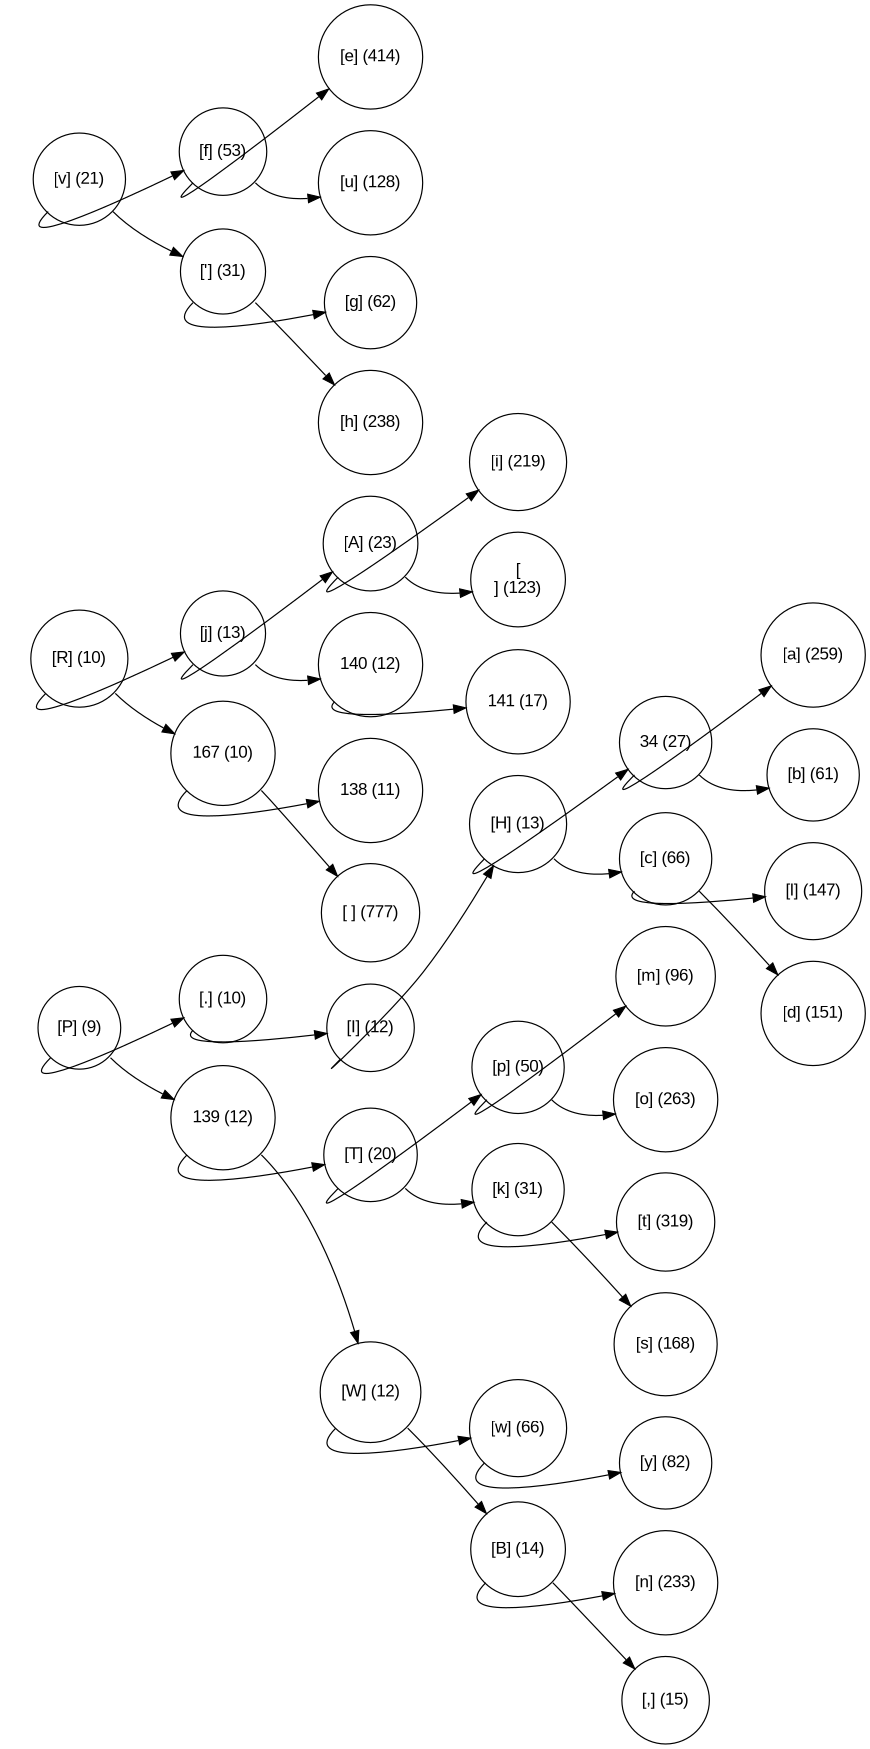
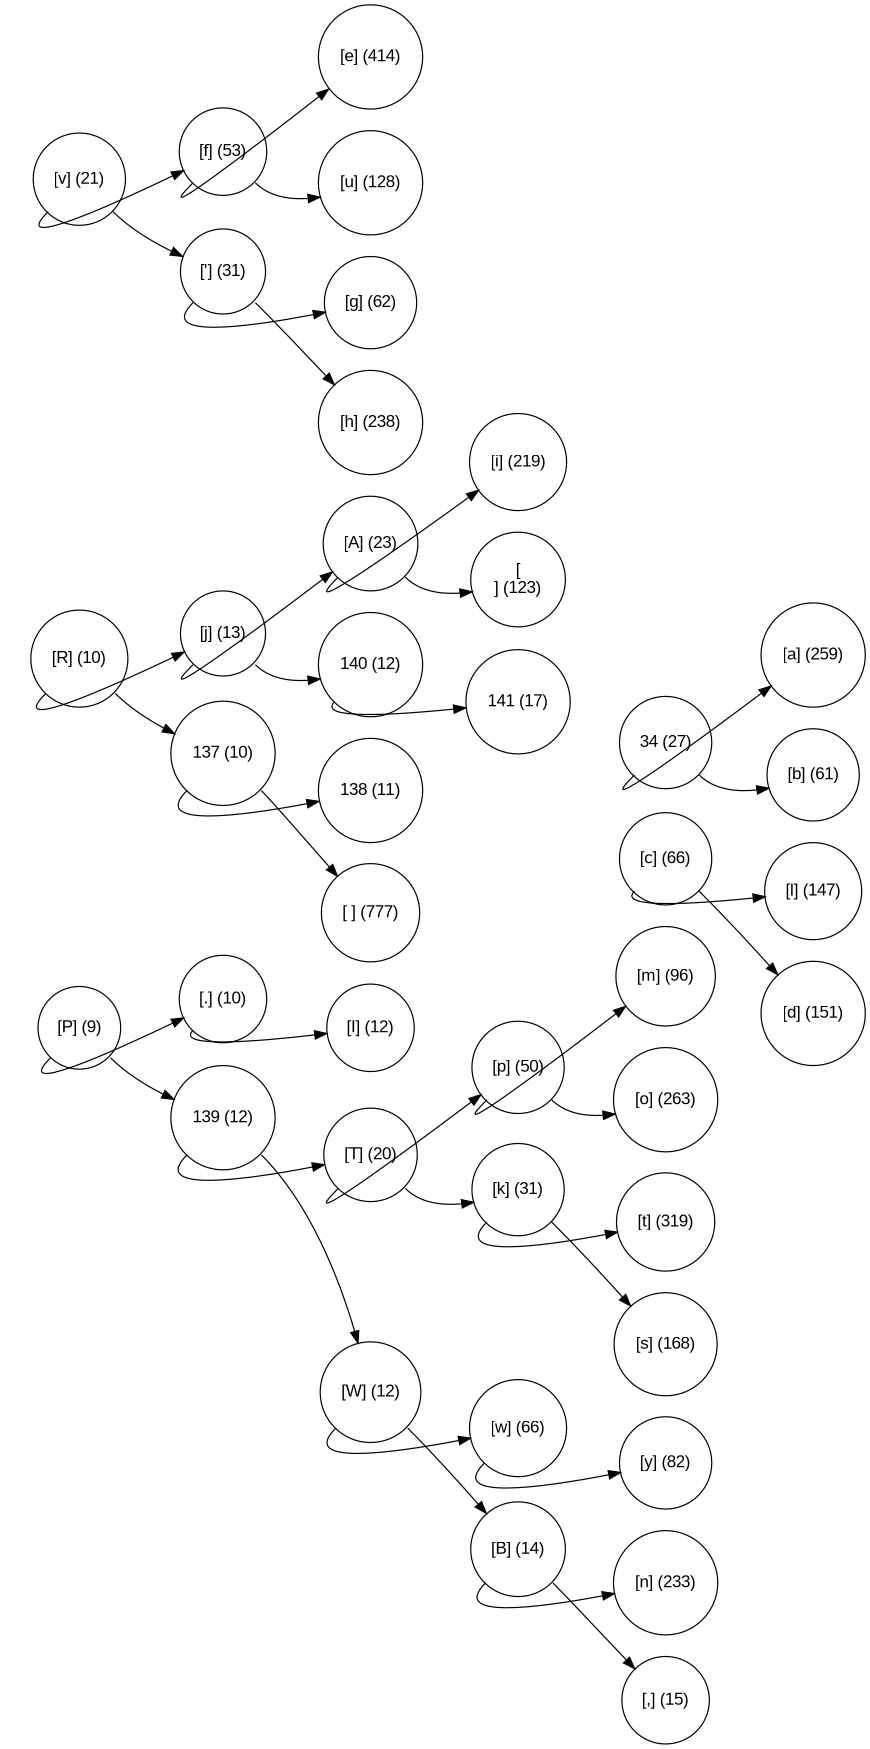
node "167 (10)": label "167 (10)" -> "137 (10)"
node "[H] (13)": removed
